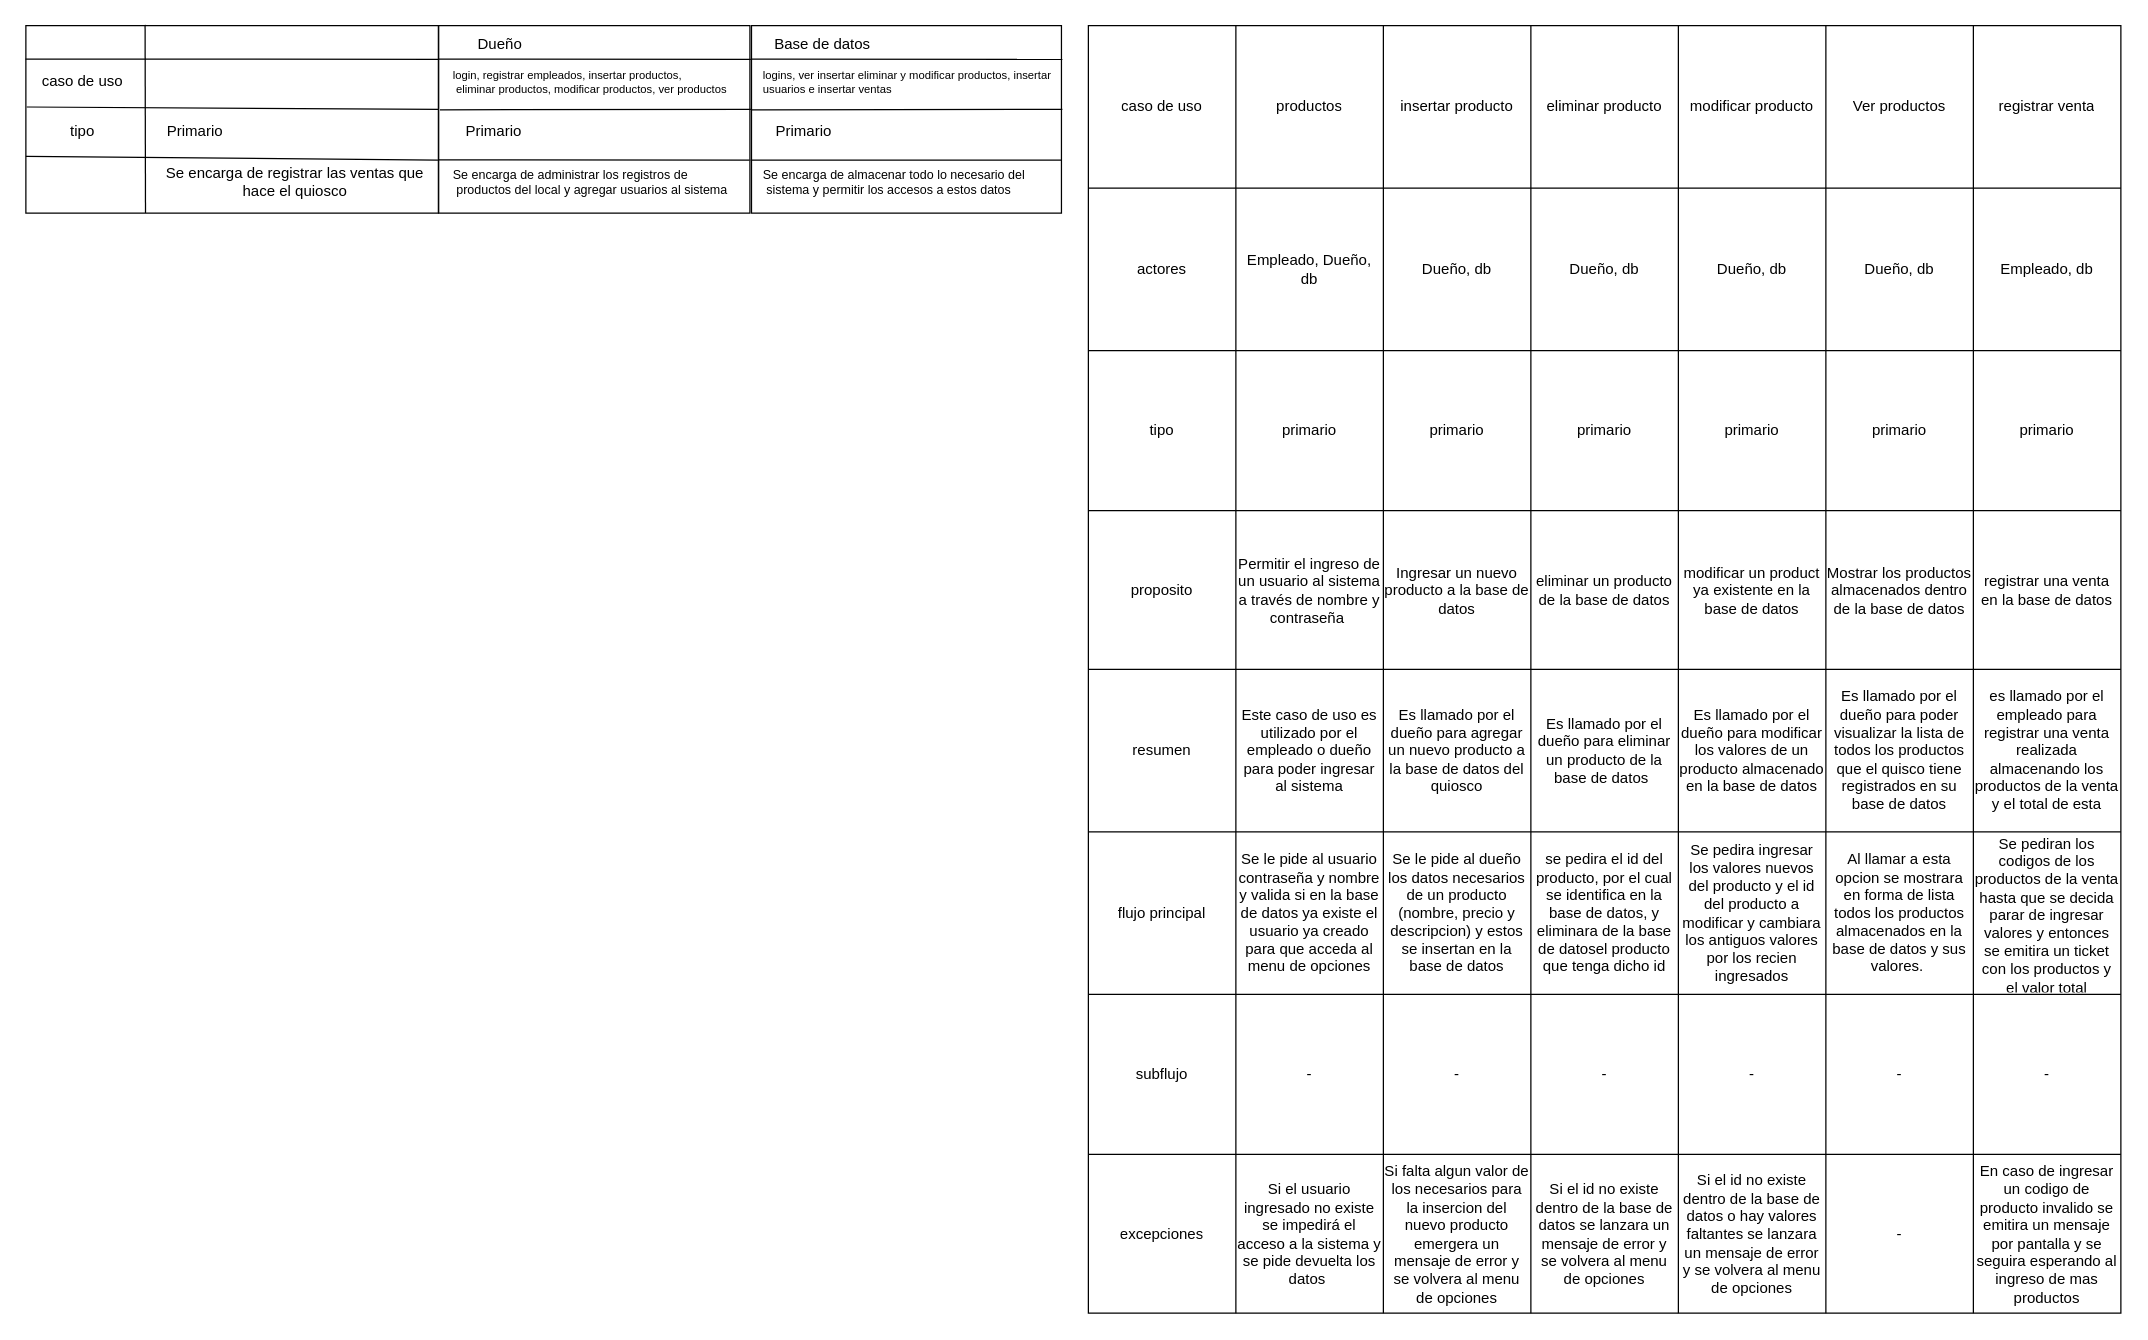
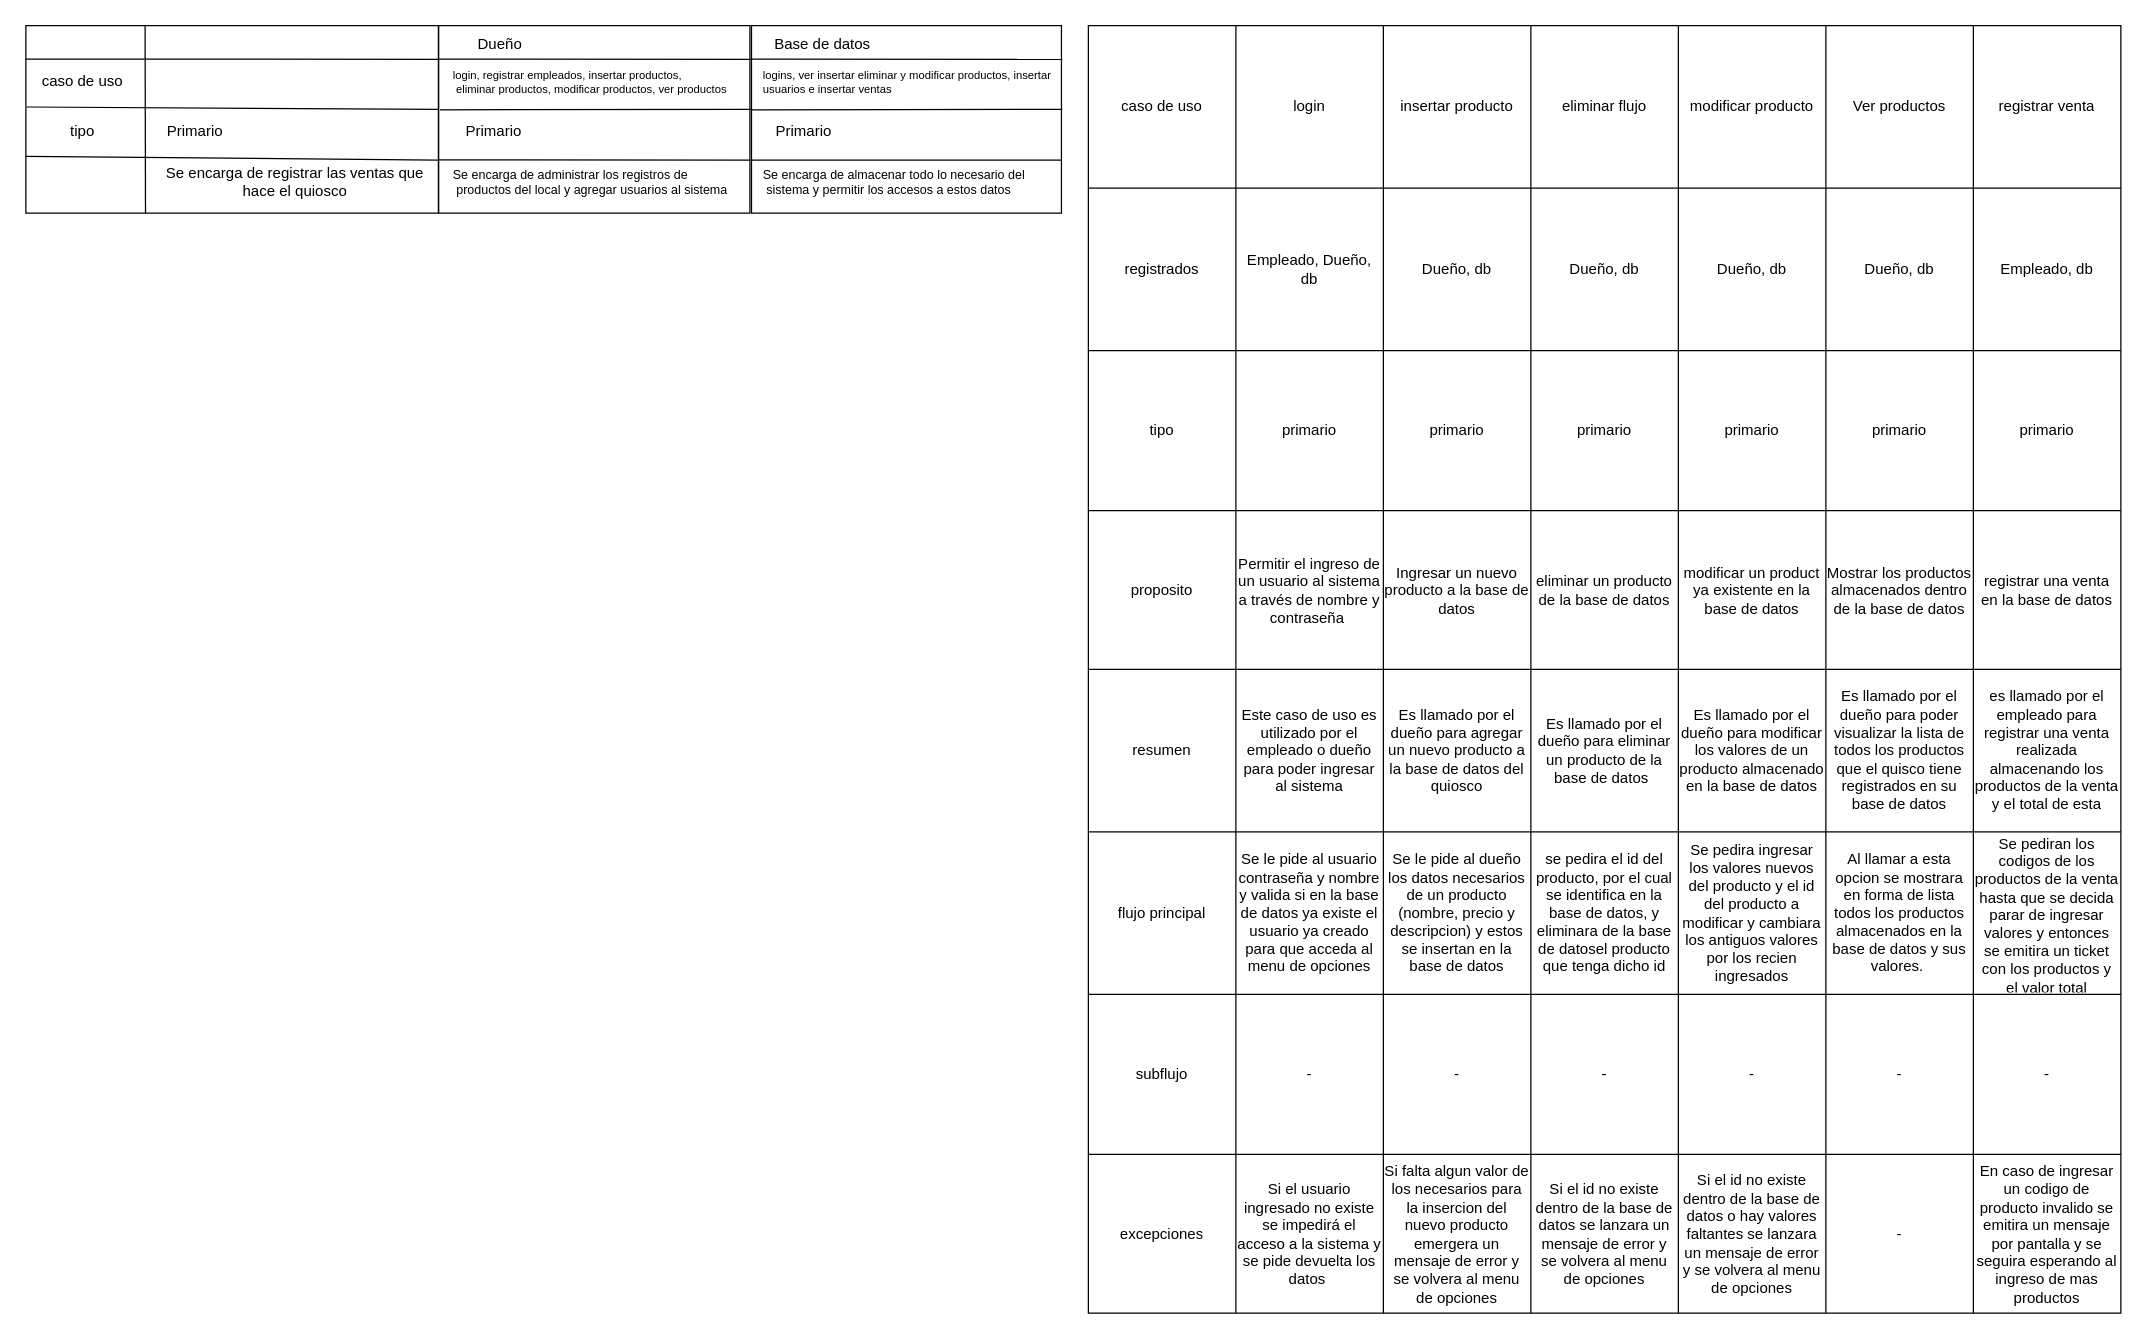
node "productos": label "productos" -> "login"
node "eliminar producto": label "eliminar producto" -> "eliminar flujo"
node "actores": label "actores" -> "registrados"
